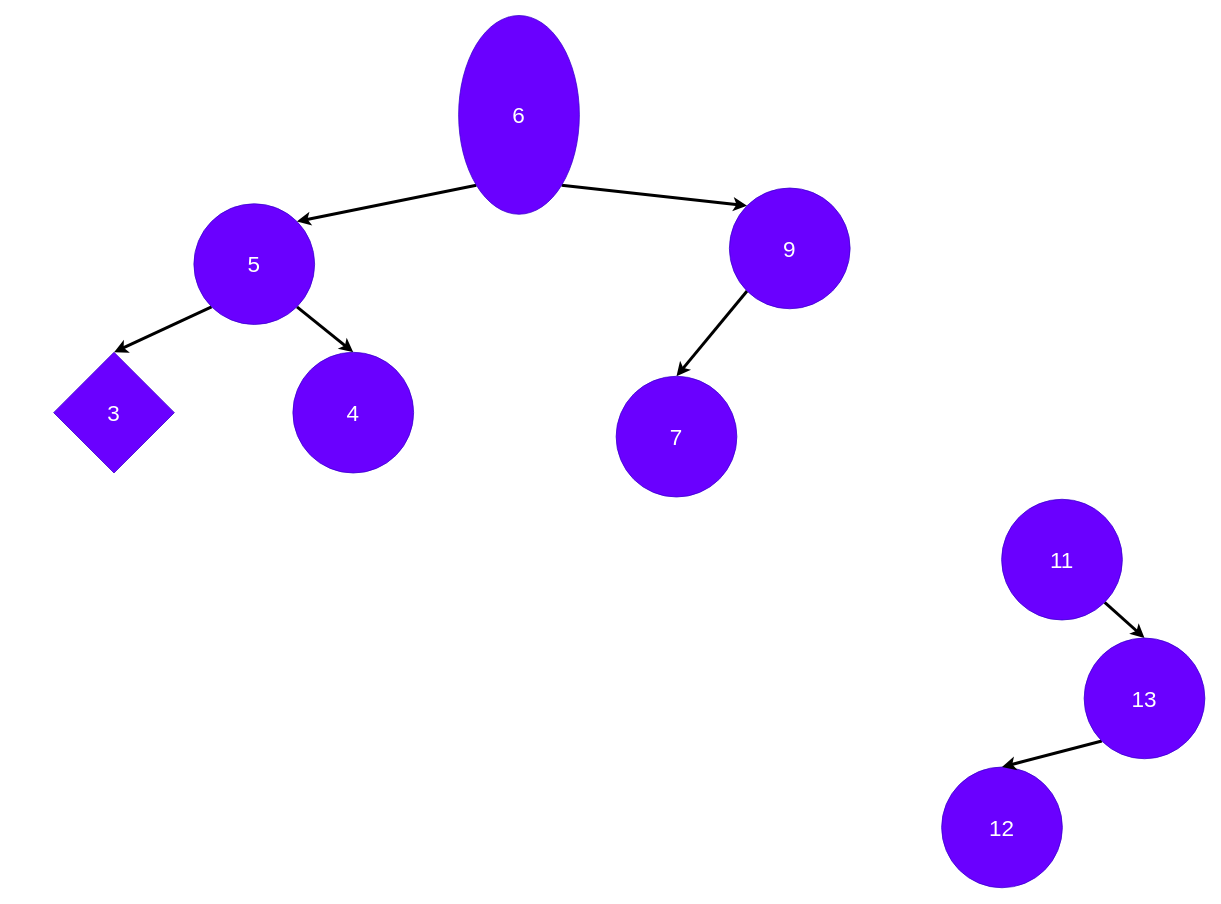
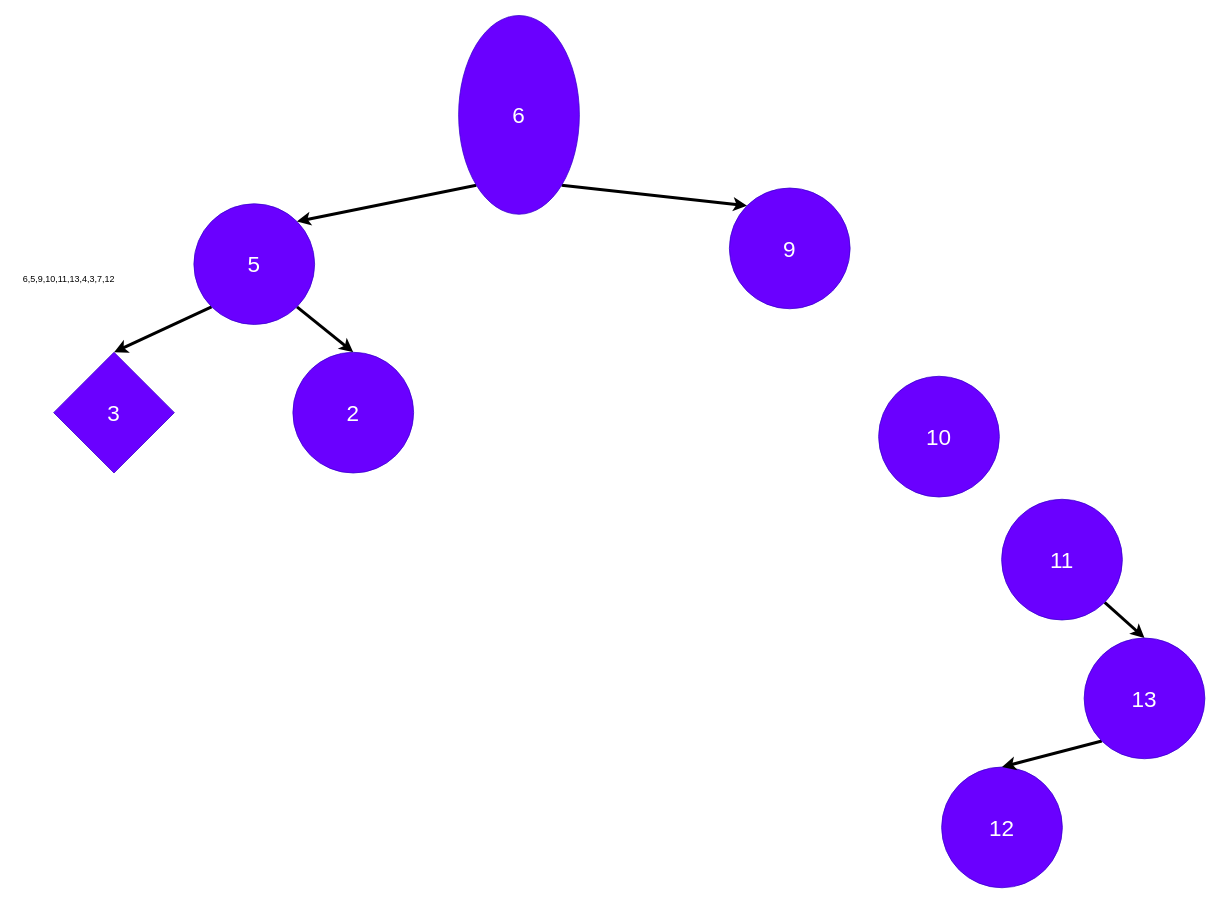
node "6,5,9,10,11,13,4,3,7,12": added
edge "9" -> "7": removed
node "4": label "4" -> "2"
node "7": removed
node "10": added
